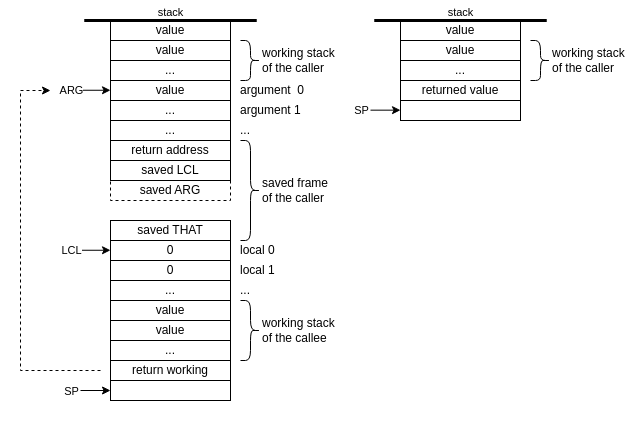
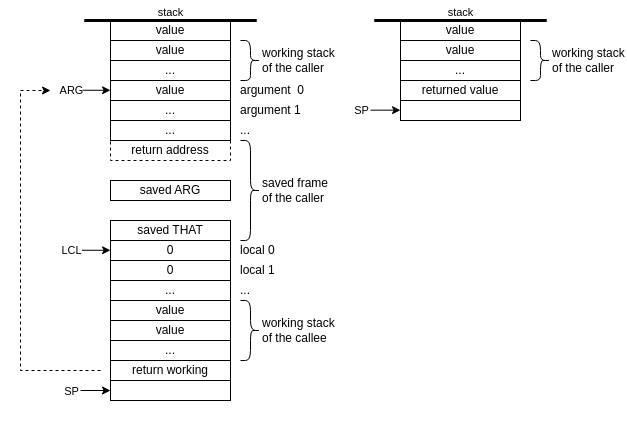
node "return address": style solid -> dashed
node "saved LCL": removed
node "saved ARG": style dashed -> solid
